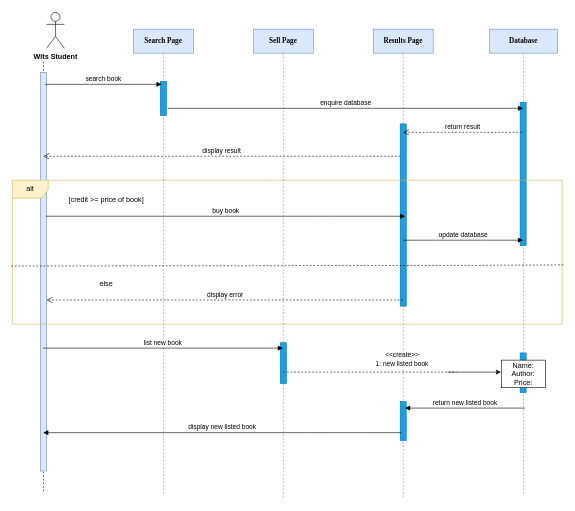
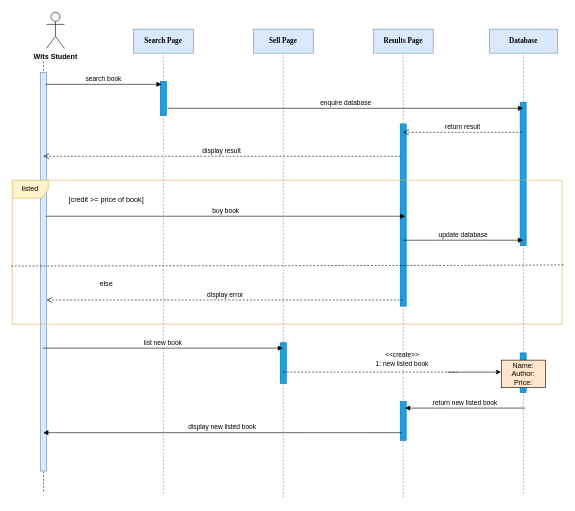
node "alt": label "alt" -> "listed"
node "Name: Author: Price:": fillcolor #ffffff -> #ffe6cc
